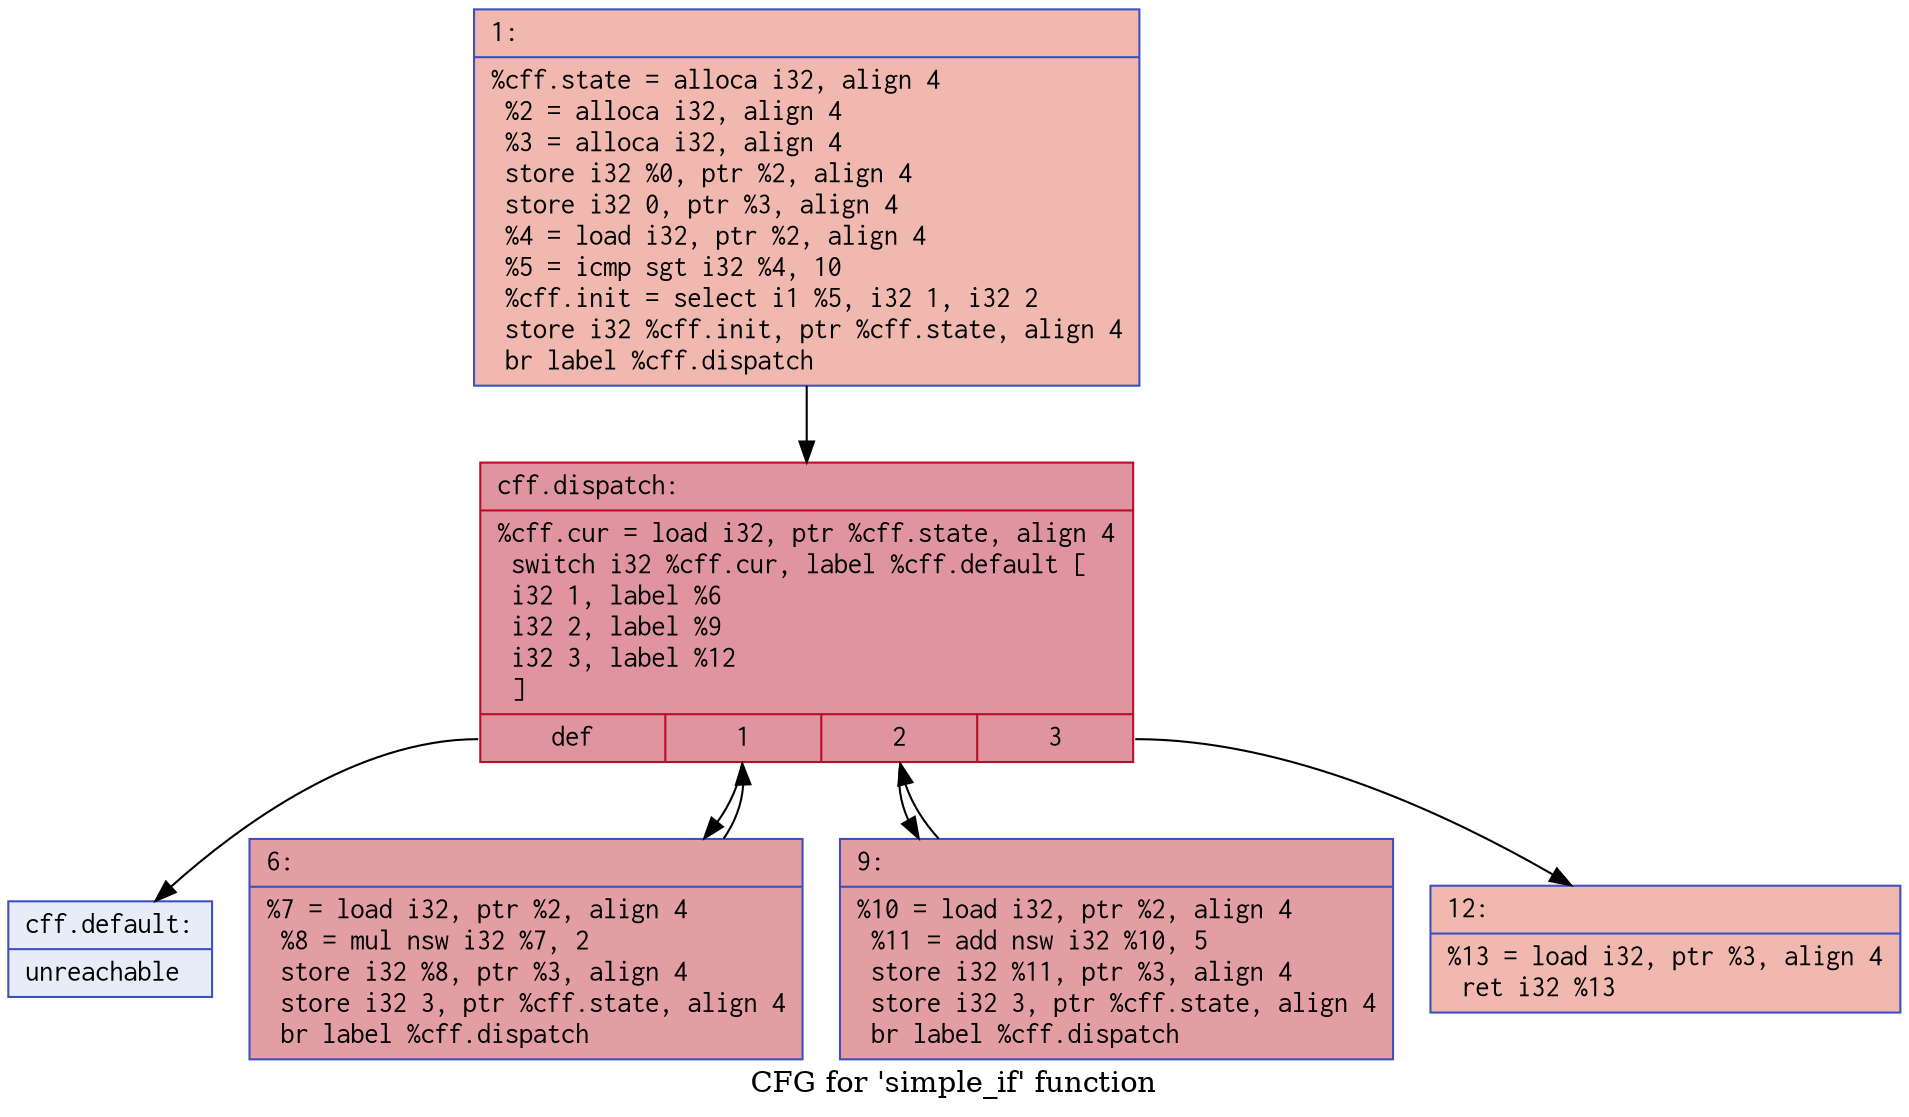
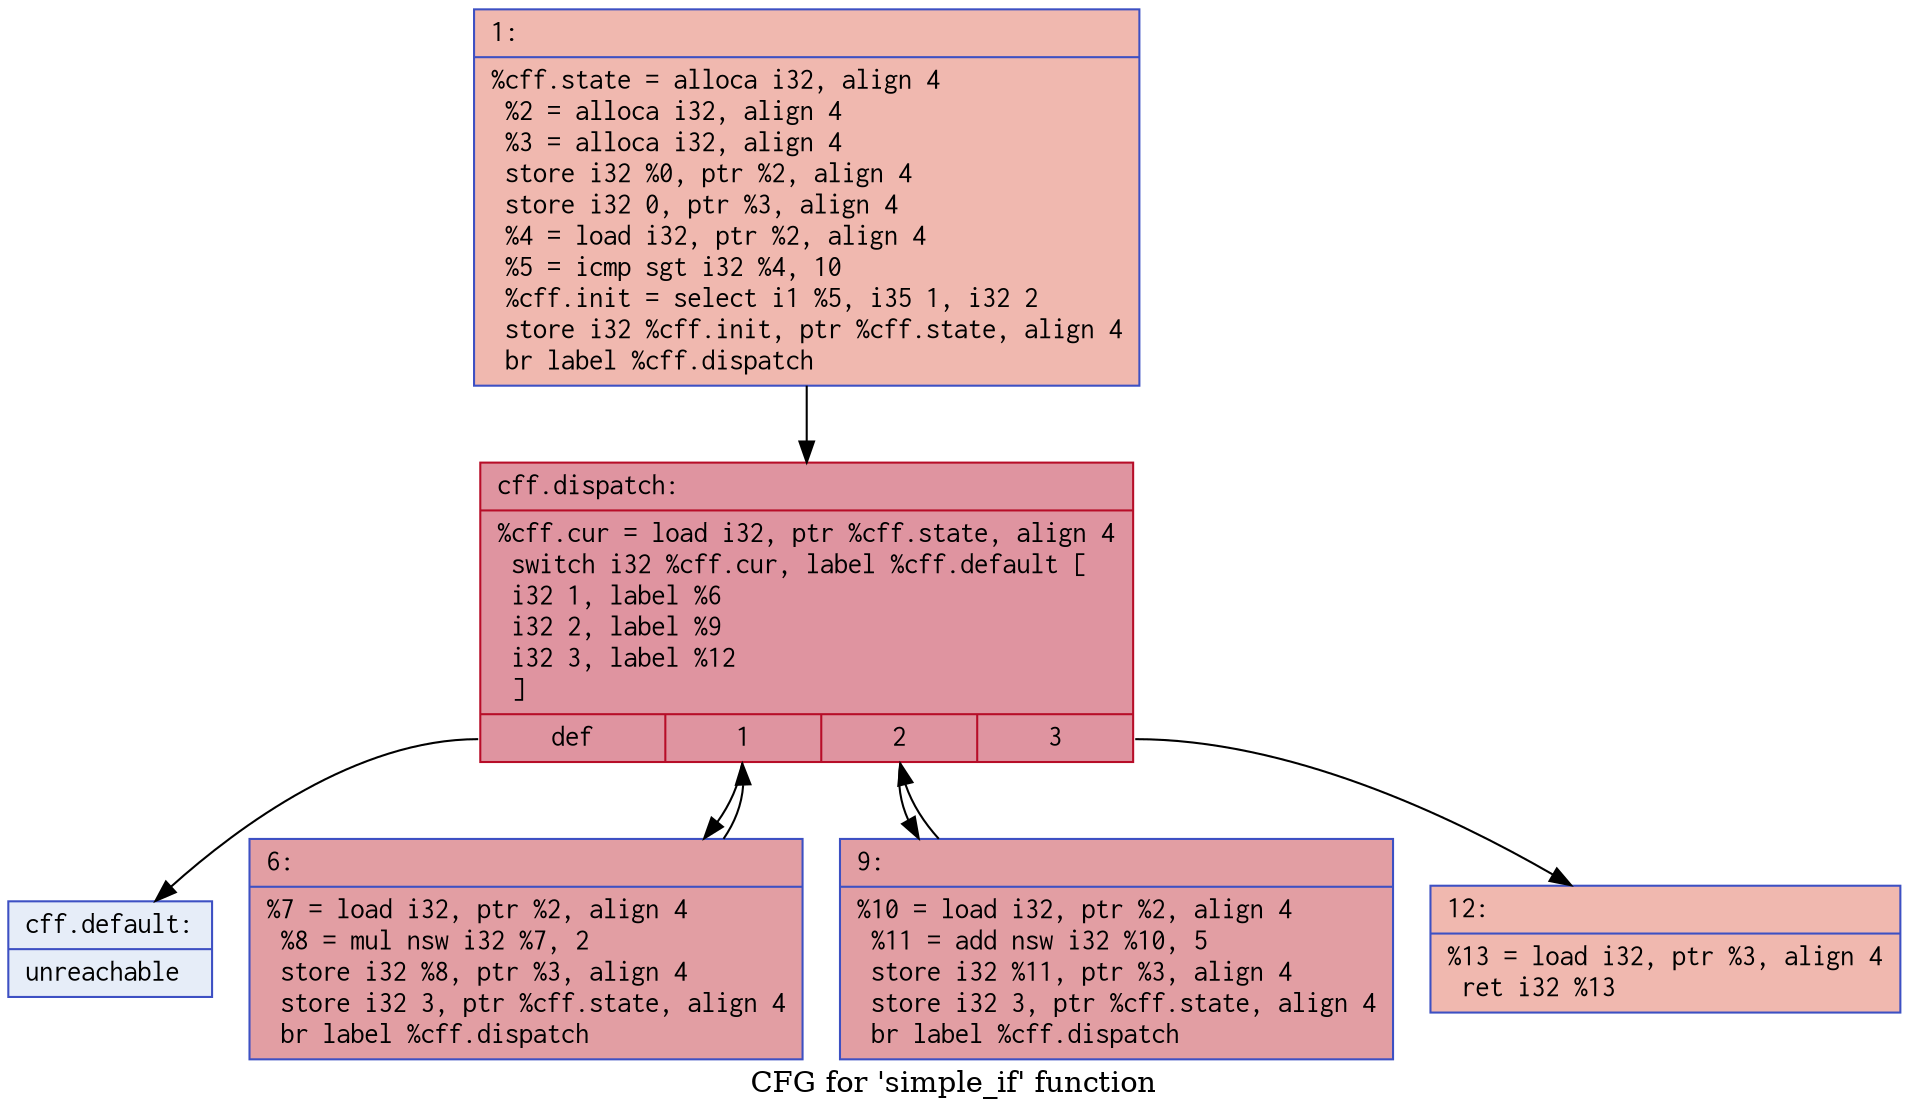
node "1:": text "%cff.init = select i1 %5, i32 1, i32 2" -> "%cff.init = select i1 %5, i35 1, i32 2"
